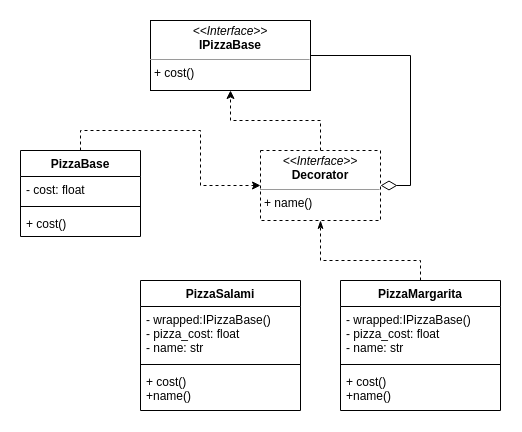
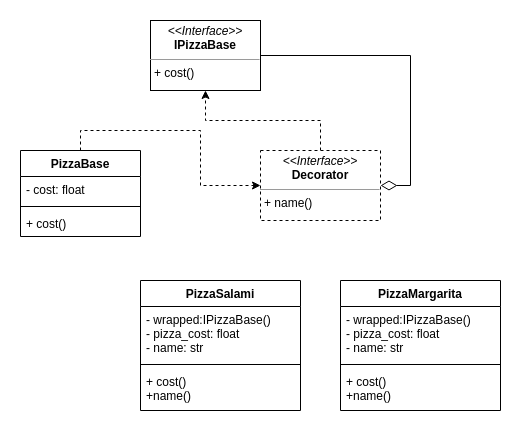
node "<<Interface>> IPizzaBase + cost()": size 160x70 -> 110x70
edge "PizzaMargarita" -> "<<Interface>> Decorator + name()": removed
